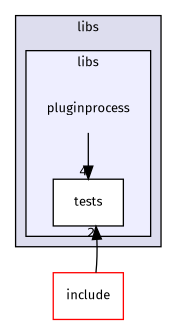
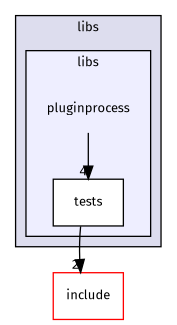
edge "include" -> "tests": reversed
